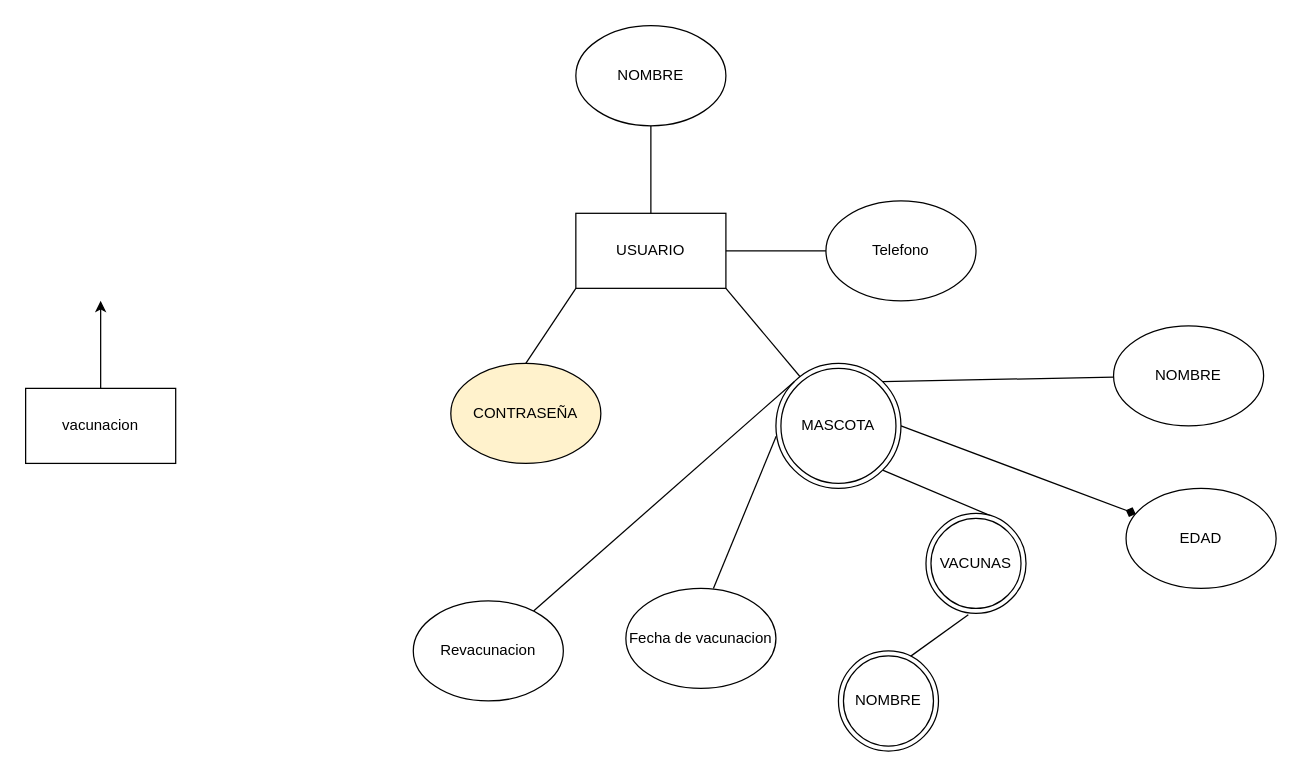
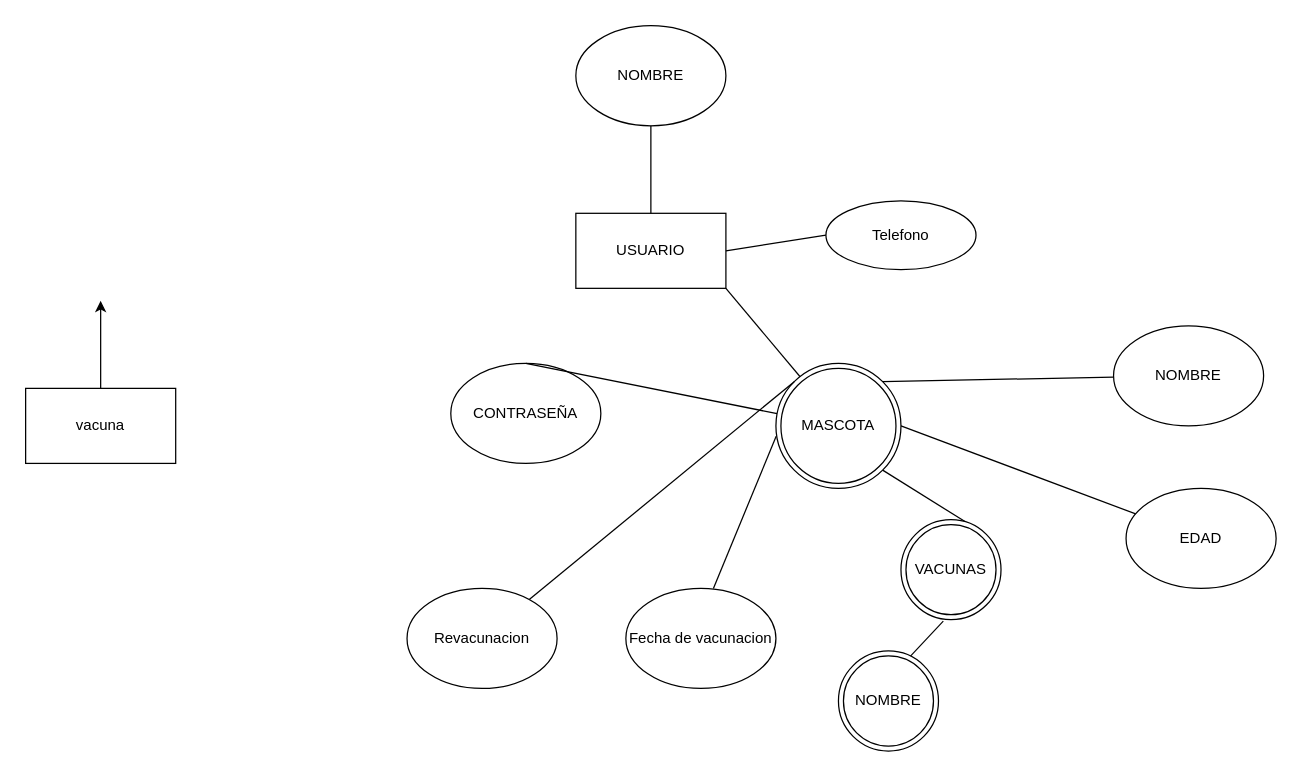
node "Telefono": size 150x100 -> 150x69
edge "USUARIO" -- "CONTRASEÑA": now "MASCOTA" -- "CONTRASEÑA"
node "CONTRASEÑA": fillcolor #fff2cc -> #ffffff
node "vacunacion": label "vacunacion" -> "vacuna"
edge "MASCOTA" -> "EDAD": arrowhead diamond -> none
node "VACUNAS": moved (976, 563) -> (951, 569)
node "Revacunacion": moved (488, 651) -> (482, 638)
